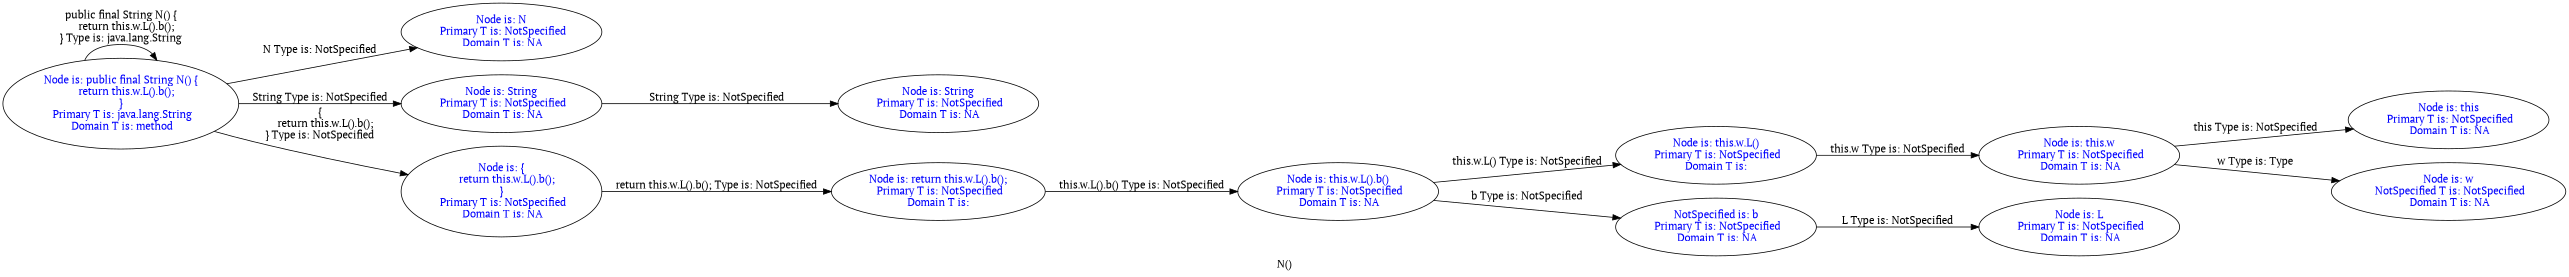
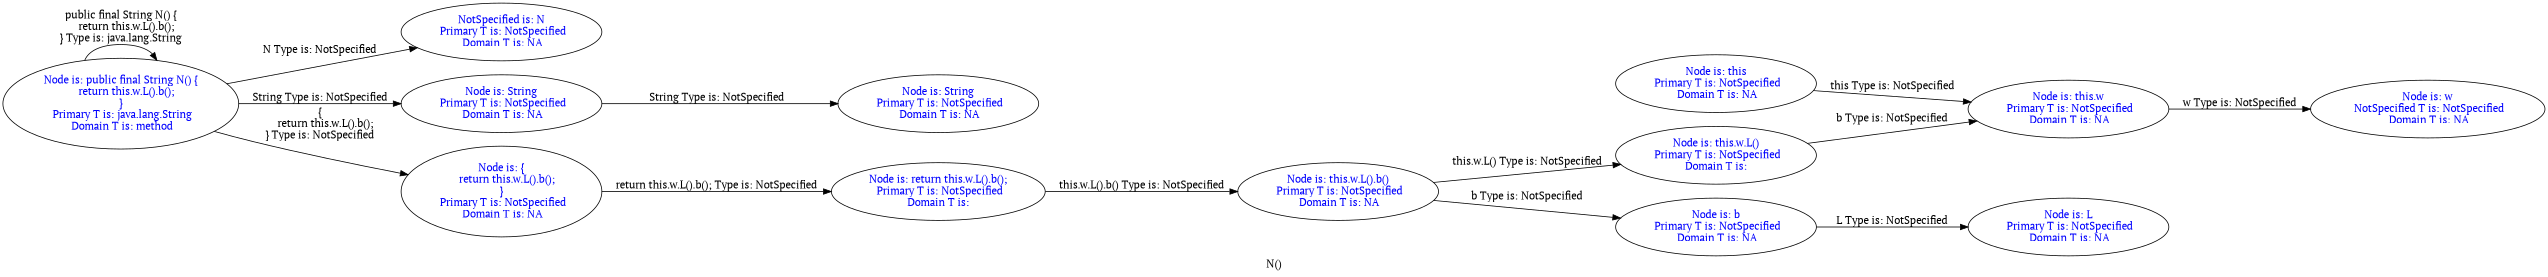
node "Node is: N Primary T is: NotSpecified Domain T is: NA": label "Node is: N Primary T is: NotSpecified Domain T is: NA" -> "NotSpecified is: N Primary T is: NotSpecified Domain T is: NA"
edge "Node is: this.w Primary T is: NotSpecified Domain T is: NA" -> "Node is: this Primary T is: NotSpecified Domain T is: NA": reversed
edge "Node is: this.w.L() Primary T is: NotSpecified Domain T is:" -> "Node is: this.w Primary T is: NotSpecified Domain T is: NA": label "this.w Type is: NotSpecified" -> "b Type is: NotSpecified"
edge "Node is: this.w Primary T is: NotSpecified Domain T is: NA" -> "Node is: w NotSpecified T is: NotSpecified Domain T is: NA": label "w Type is: Type" -> "w Type is: NotSpecified"
node "NotSpecified is: b Primary T is: NotSpecified Domain T is: NA": label "NotSpecified is: b Primary T is: NotSpecified Domain T is: NA" -> "Node is: b Primary T is: NotSpecified Domain T is: NA"
